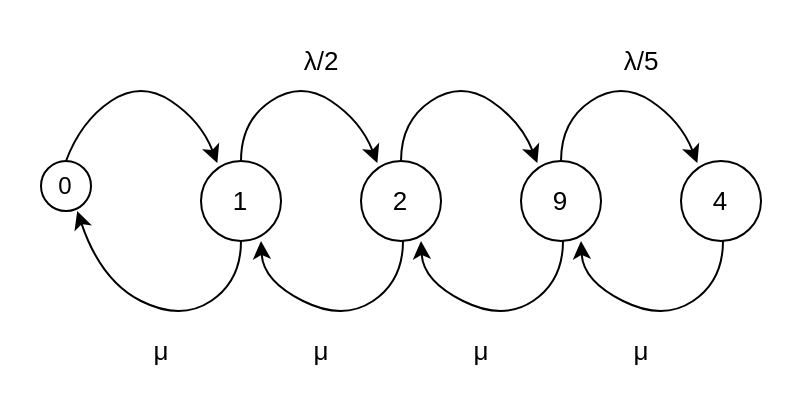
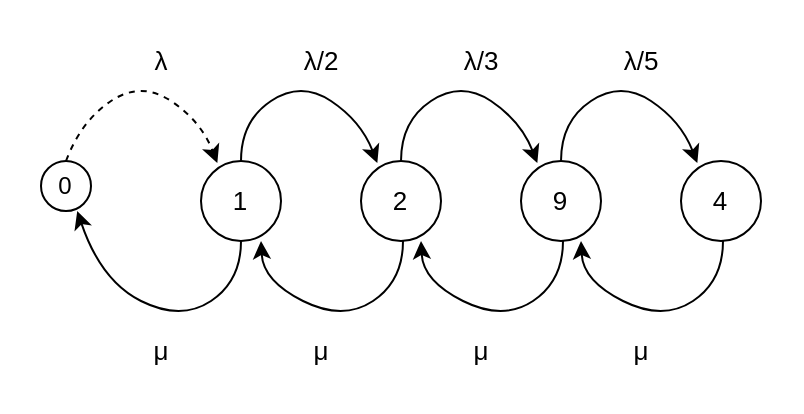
node "λ": added
node "λ/3": added
edge "0" -> "1": style solid -> dashed
